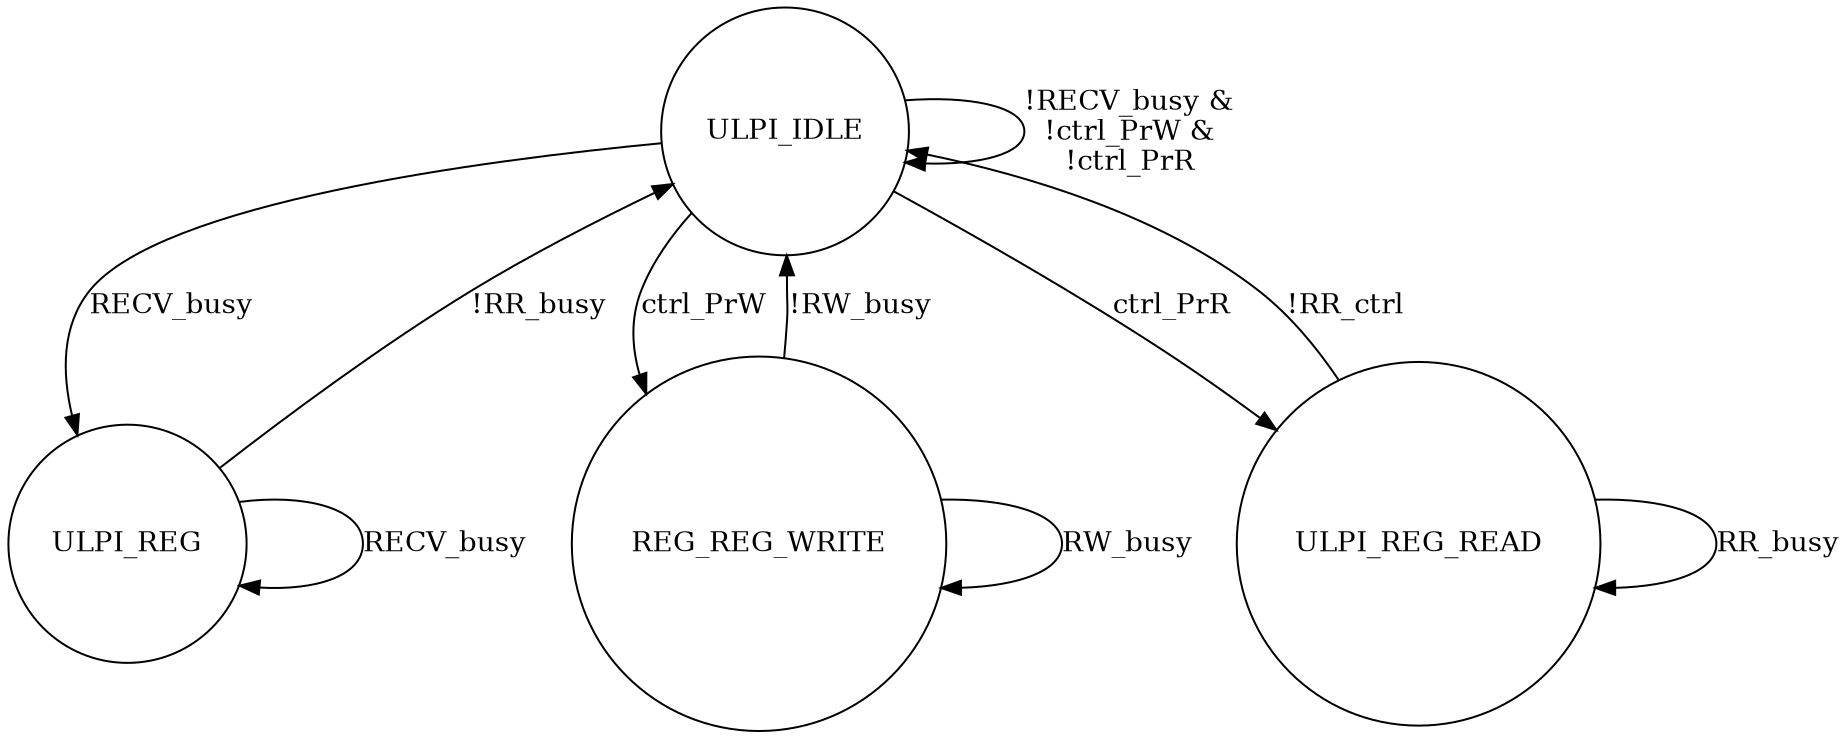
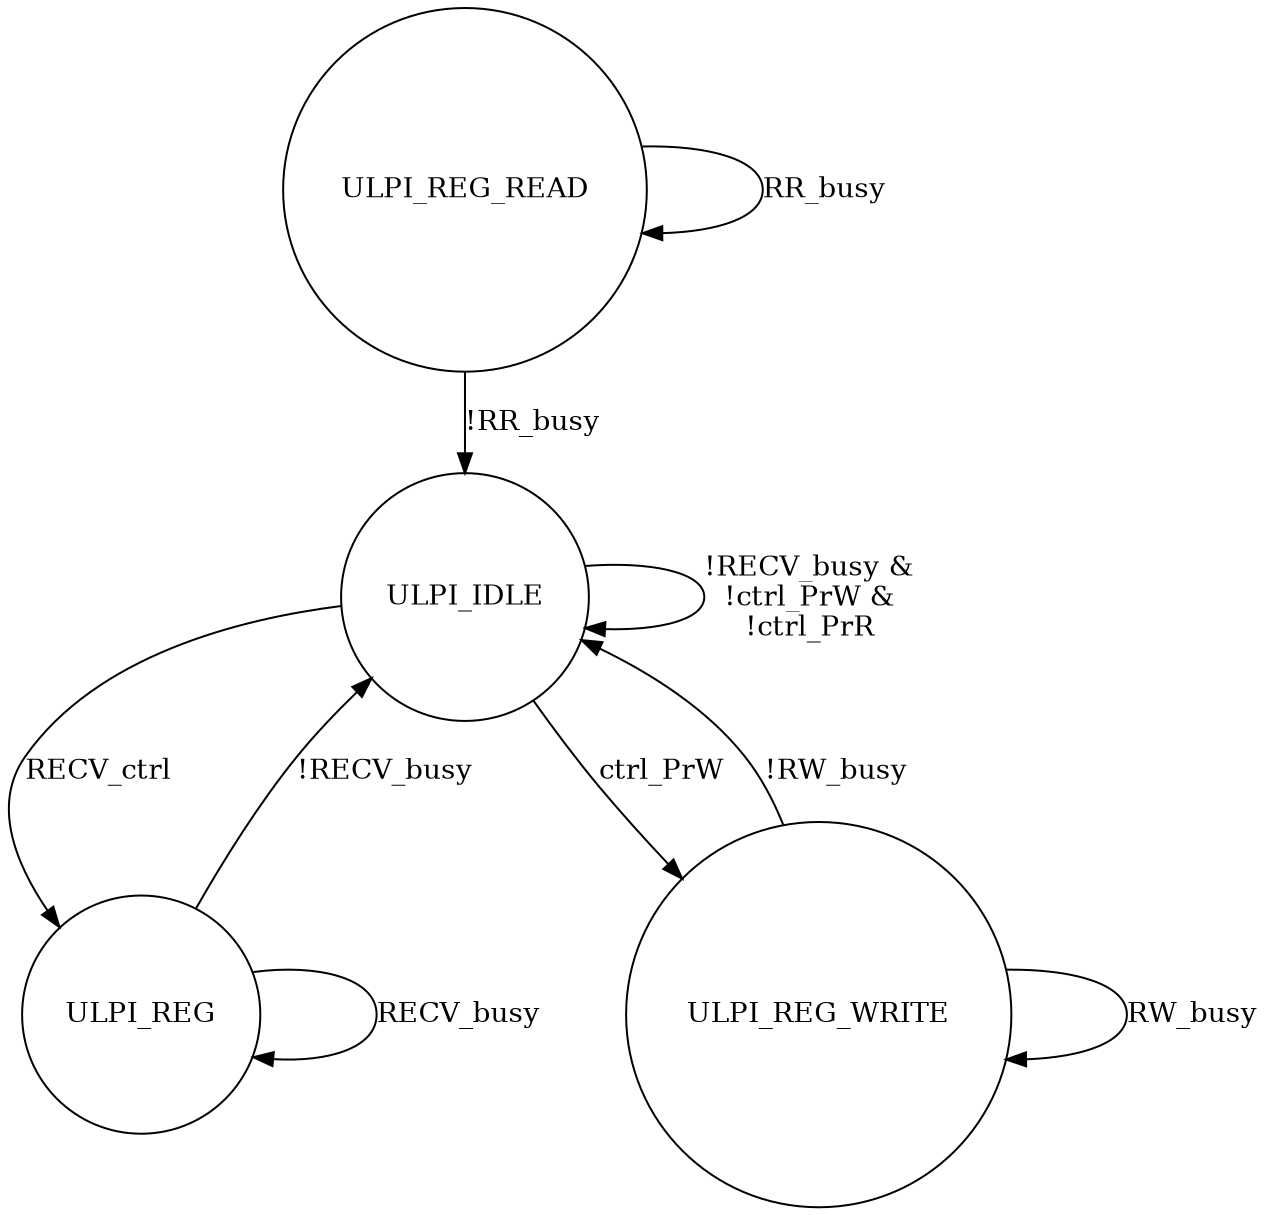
edge "ULPI_IDLE" -> "ULPI_REG_READ": removed, label "ctrl_PrR"
edge "ULPI_IDLE" -> "ULPI_REG": label "RECV_busy" -> "RECV_ctrl"
edge "ULPI_REG" -> "ULPI_IDLE": label "!RR_busy" -> "!RECV_busy"
edge "ULPI_REG_READ" -> "ULPI_IDLE": label "!RR_ctrl" -> "!RR_busy"
node "REG_REG_WRITE": label "REG_REG_WRITE" -> "ULPI_REG_WRITE"
